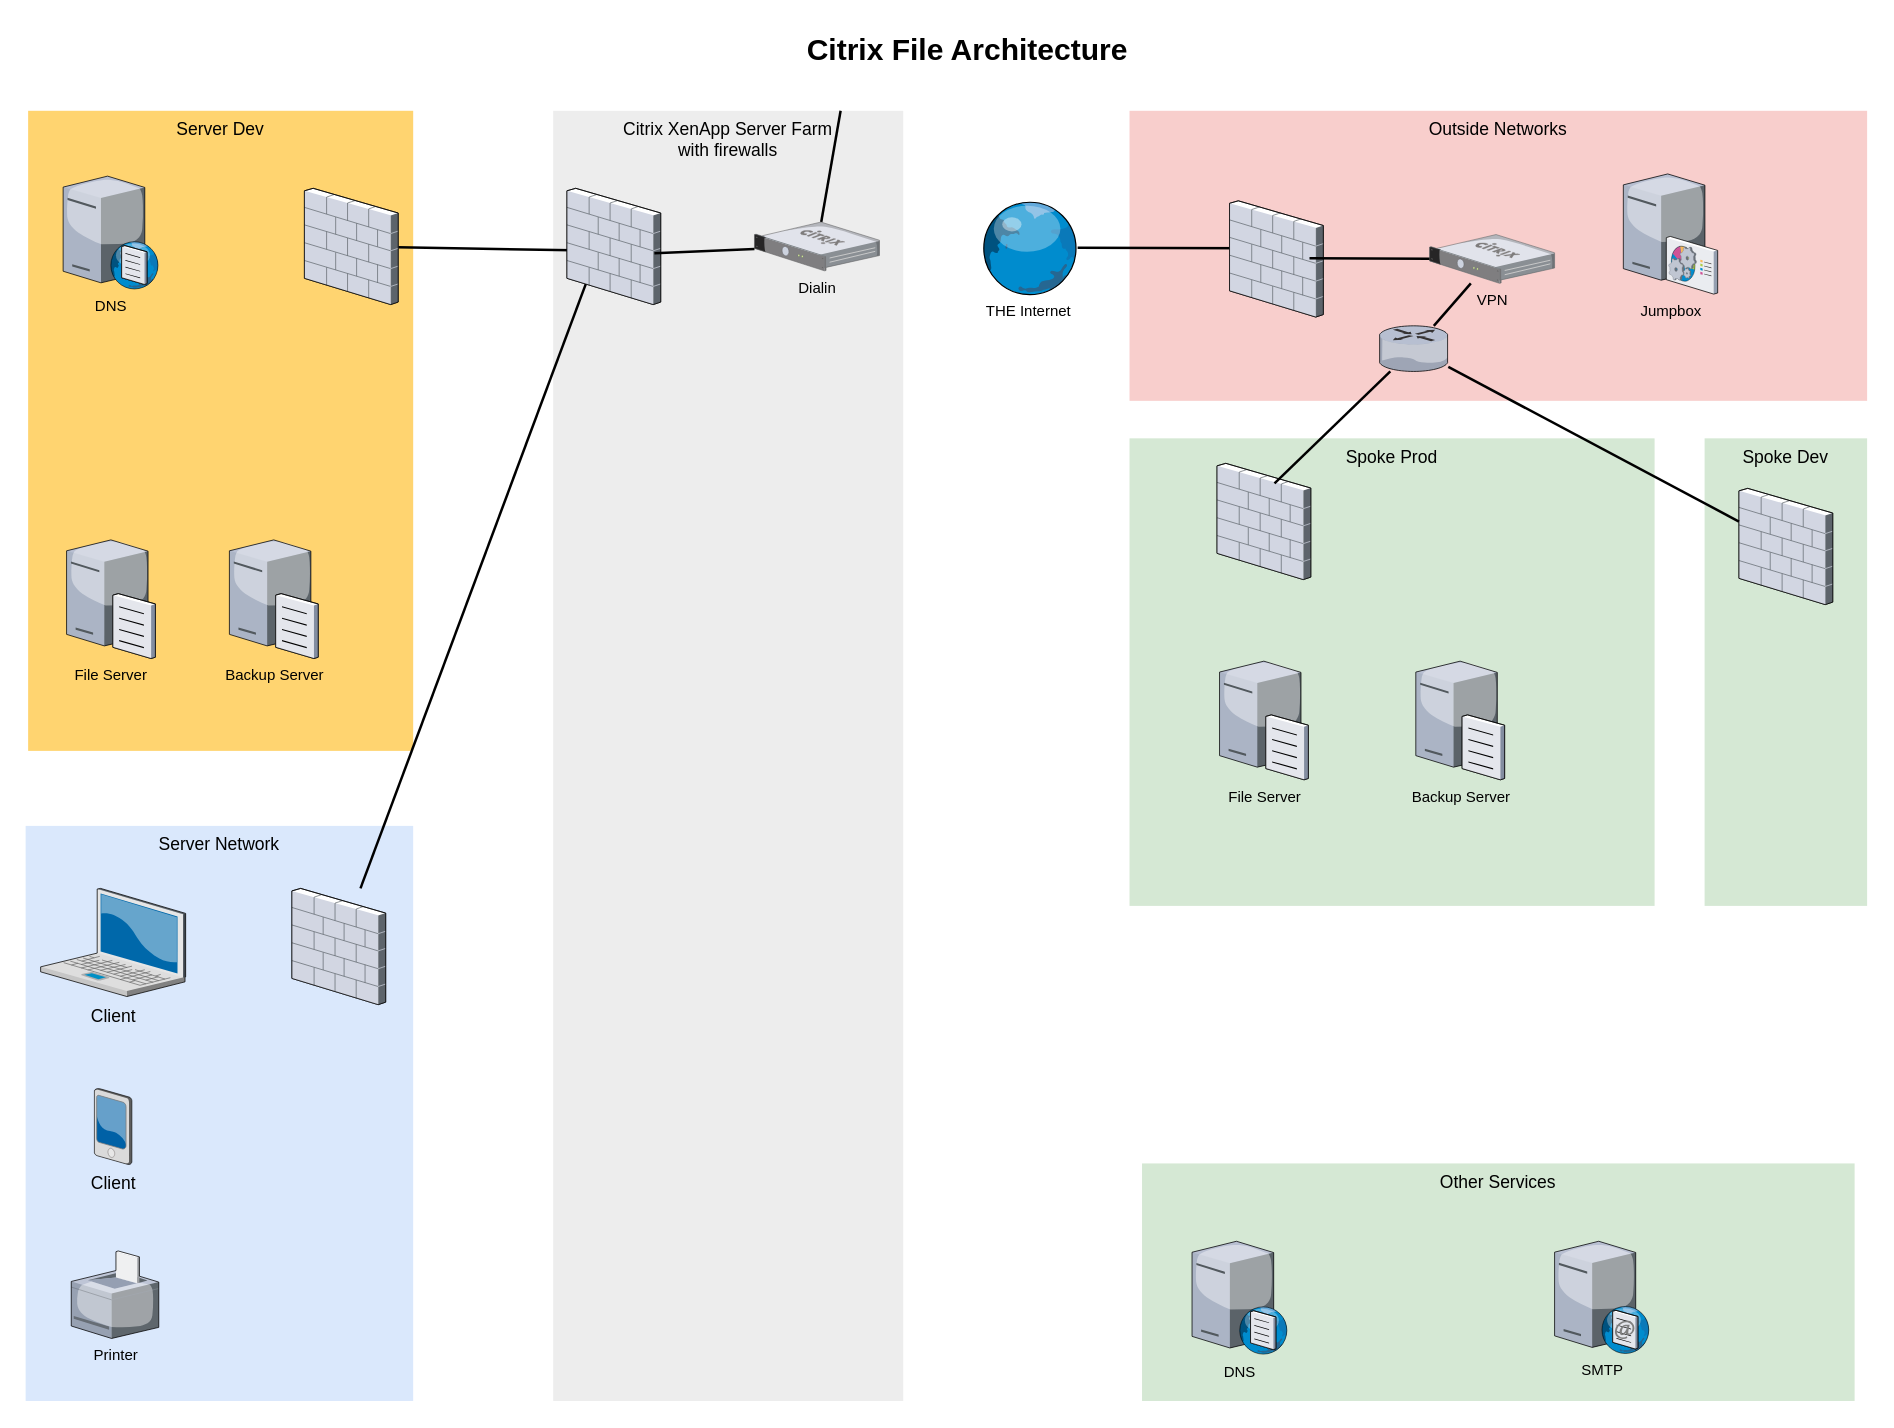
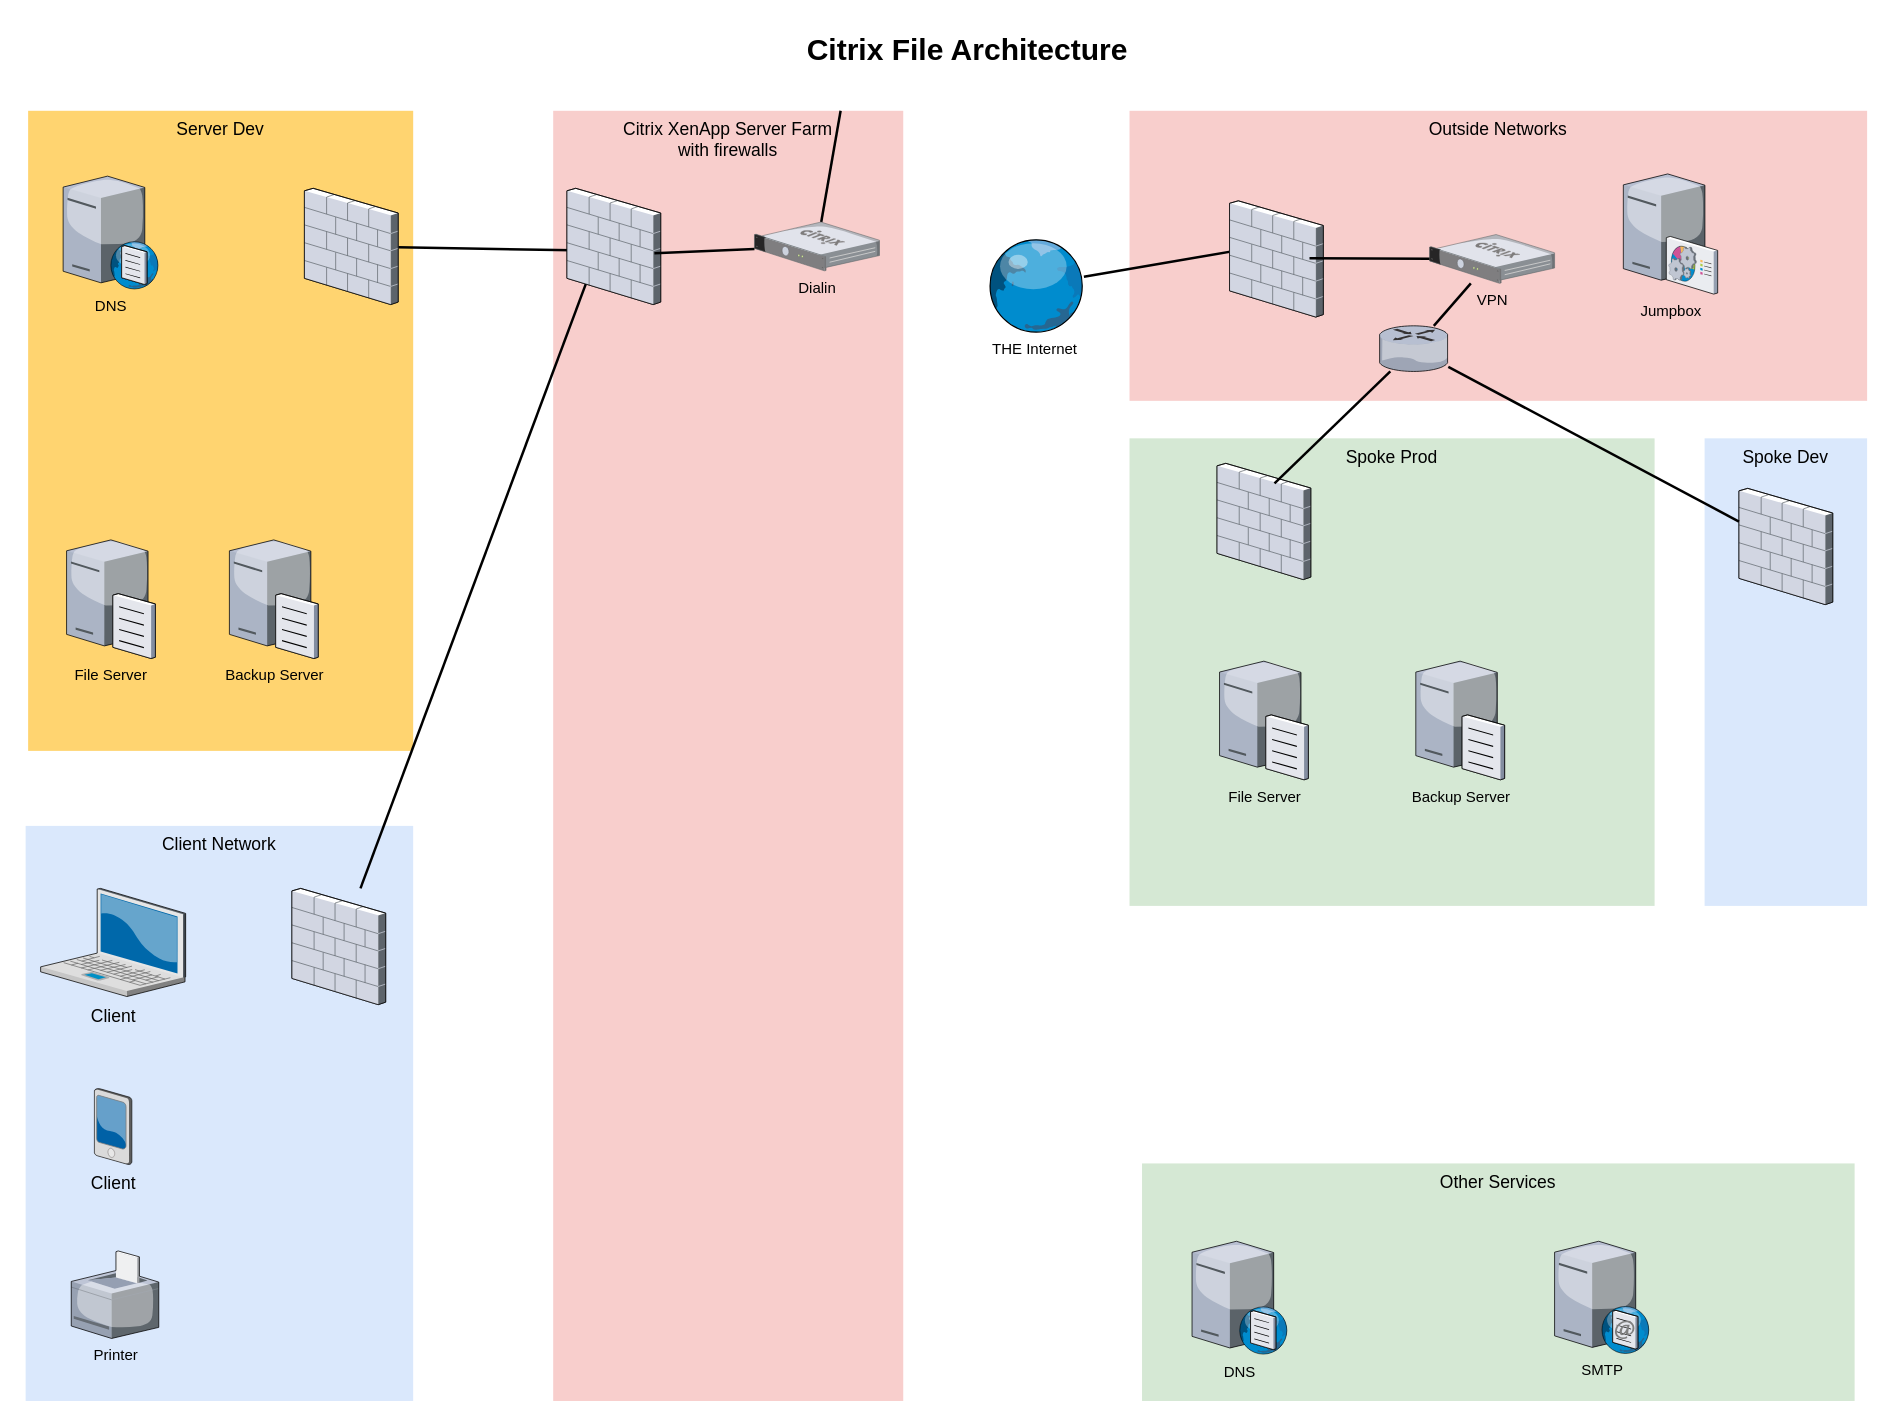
node "THE Internet": moved (1028, 248) -> (1035, 285)
node "Spoke Dev": fillcolor #d5e8d4 -> #dae8fc
node "Citrix XenApp Server Farm with firewalls": fillcolor #ededed -> #f8cecc
node "Server Network": label "Server Network" -> "Client Network"
